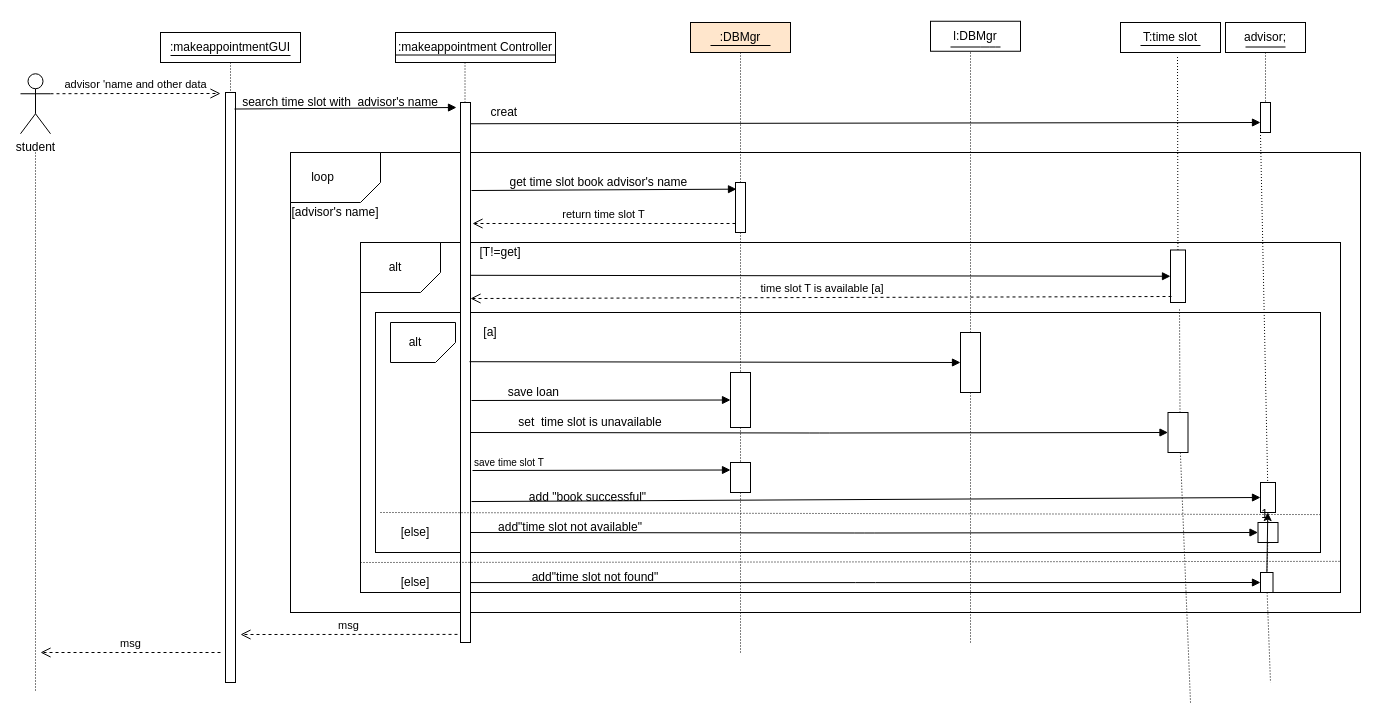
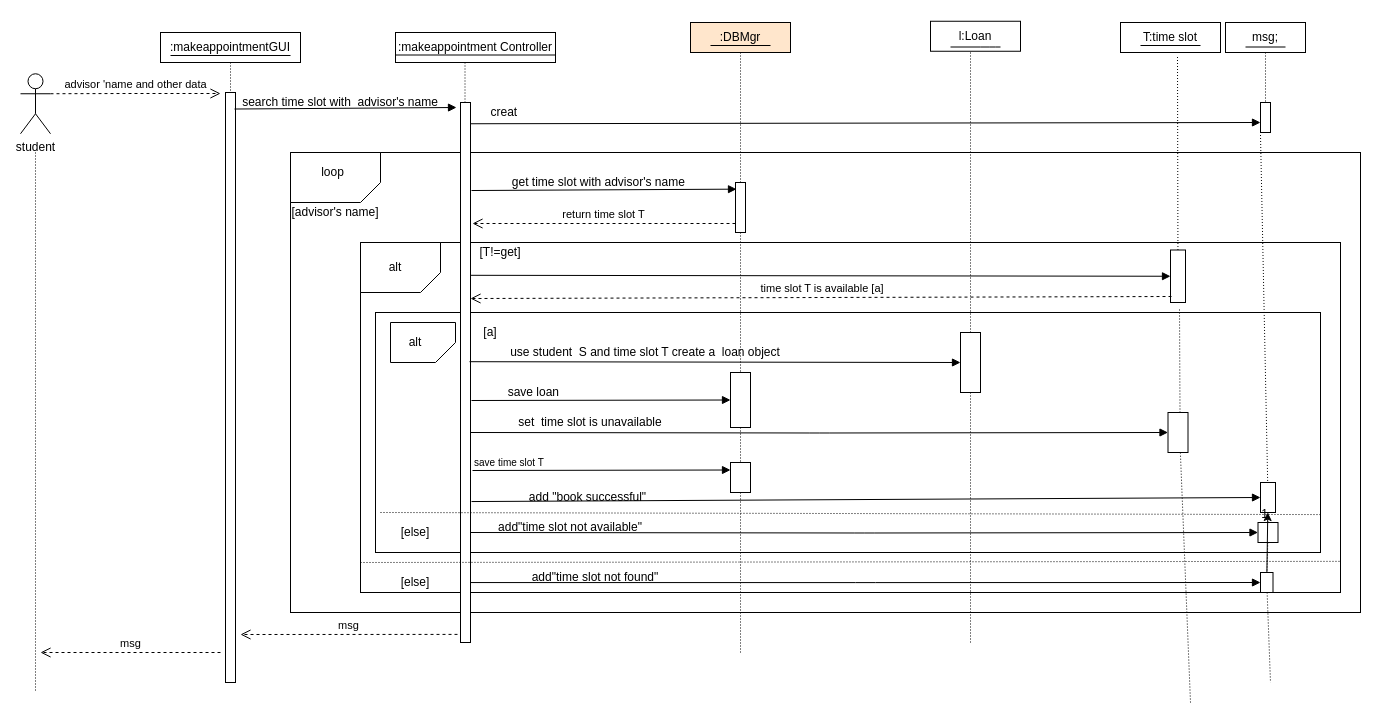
node "l:DBMgr": label "l:DBMgr" -> "l:Loan"
node "advisor;": label "advisor;" -> "msg;"
node "loop": moved (323, 178) -> (333, 173)
node "get time slot book advisor's name": label "get time slot book advisor's name" -> "get time slot with advisor's name"
node "use student S and time slot T create a loan object": added
